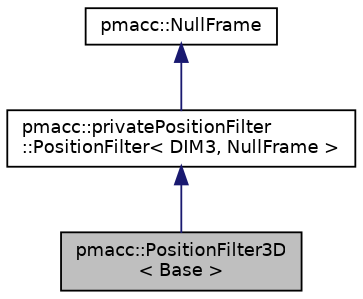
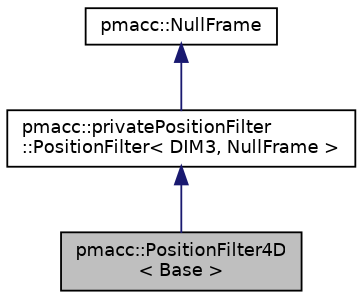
node "pmacc::PositionFilter3D < Base >": label "pmacc::PositionFilter3D < Base >" -> "pmacc::PositionFilter4D < Base >"
